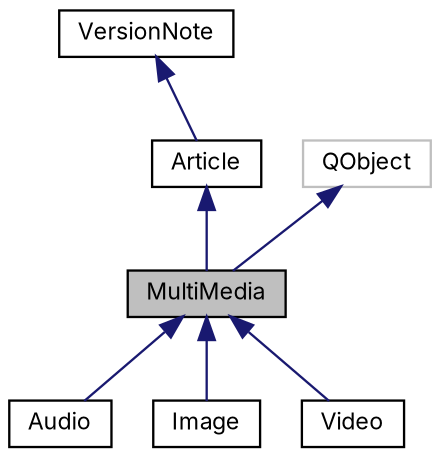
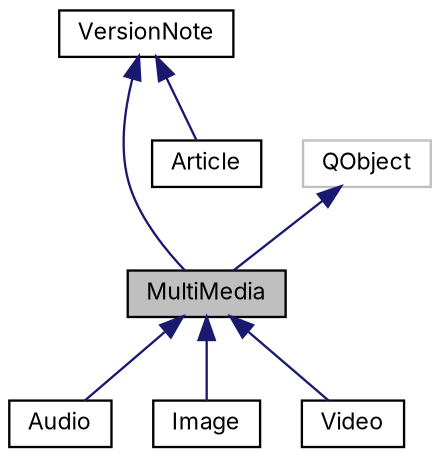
edge "MultiMedia" -> "Article": now "MultiMedia" -> "VersionNote"
